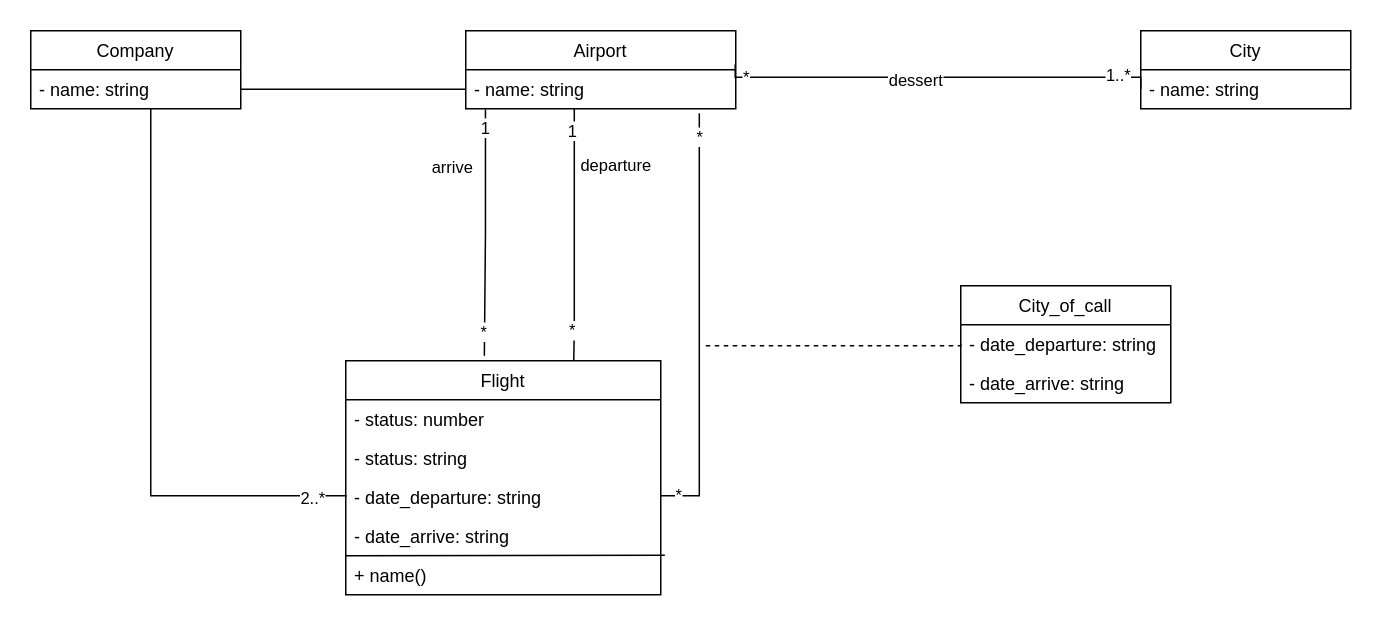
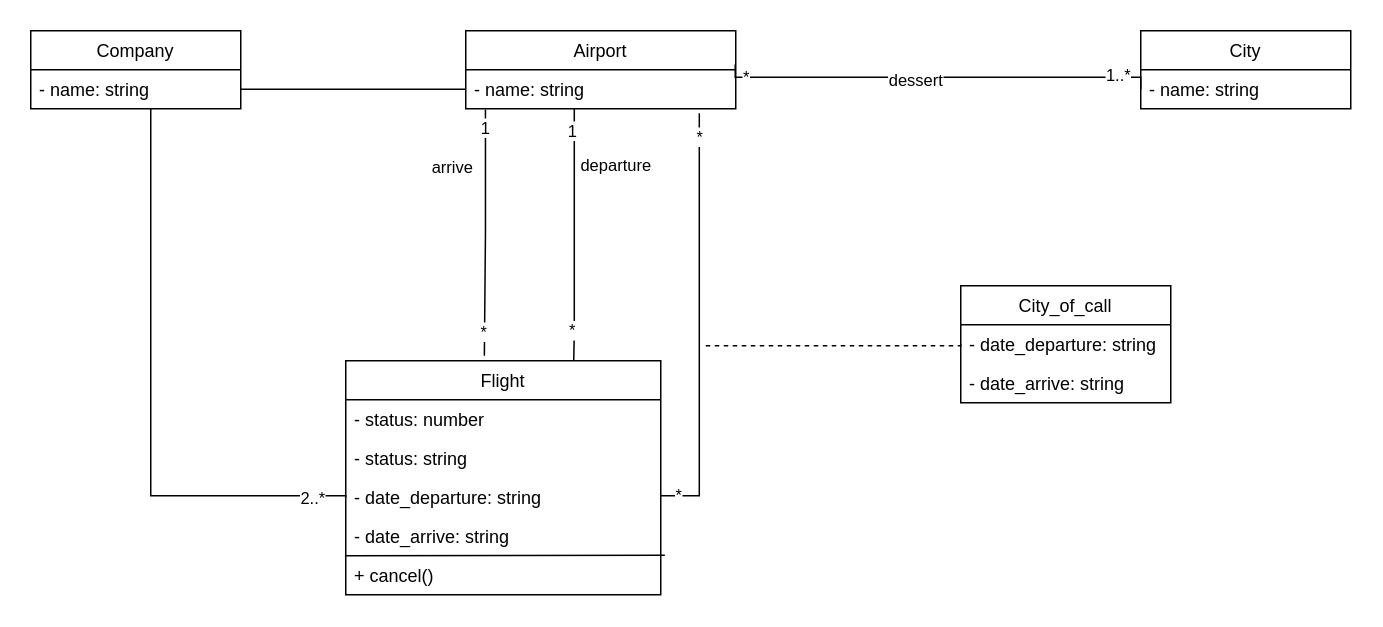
node "+ name()": label "+ name()" -> "+ cancel()"
